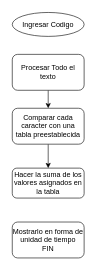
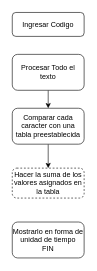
node "Ingresar Codigo": shape ellipse -> rounded rectangle
node "Hacer la suma de los valores asignados en la tabla": style solid -> dashed
